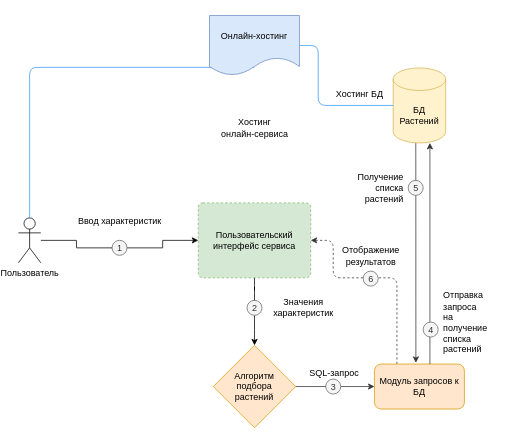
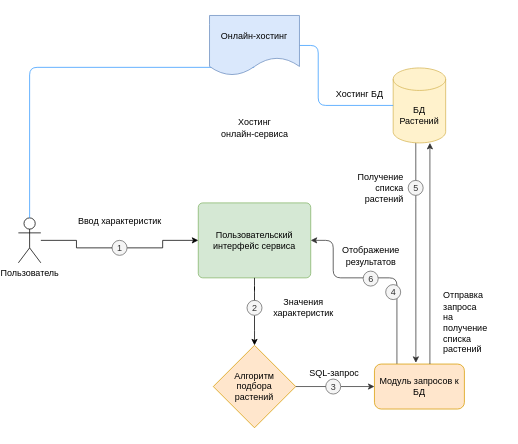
node "Пользовательский интерфейс сервиса": style dashed -> solid
edge "Модуль запросов к БД" -> "Пользовательский интерфейс сервиса": style dashed -> solid
node "4": moved (431, 330) -> (393, 292)
